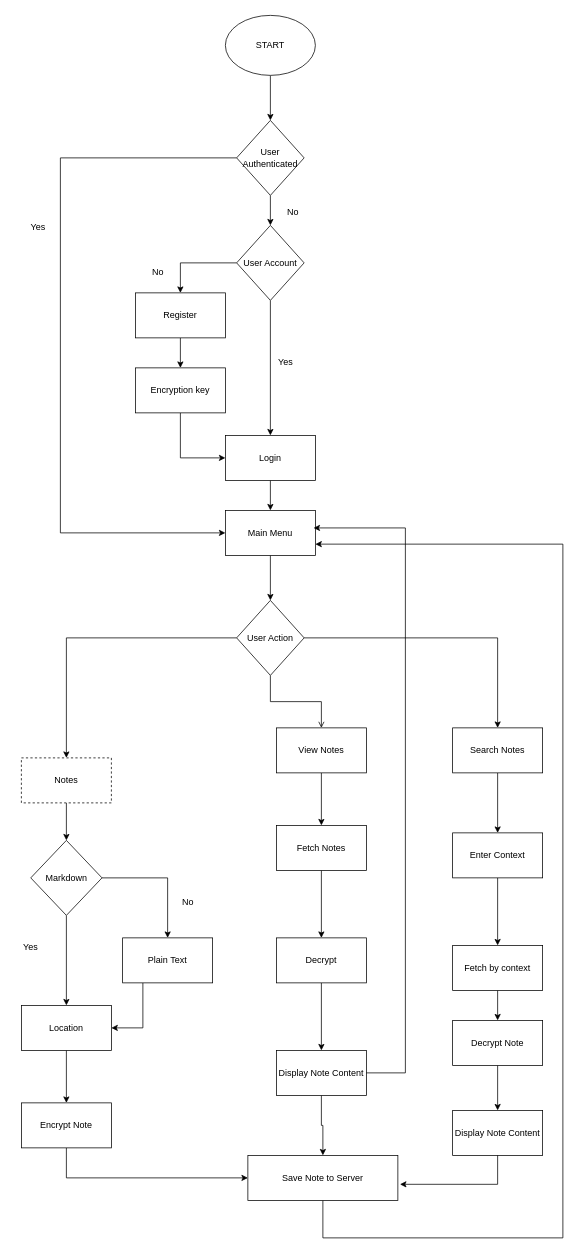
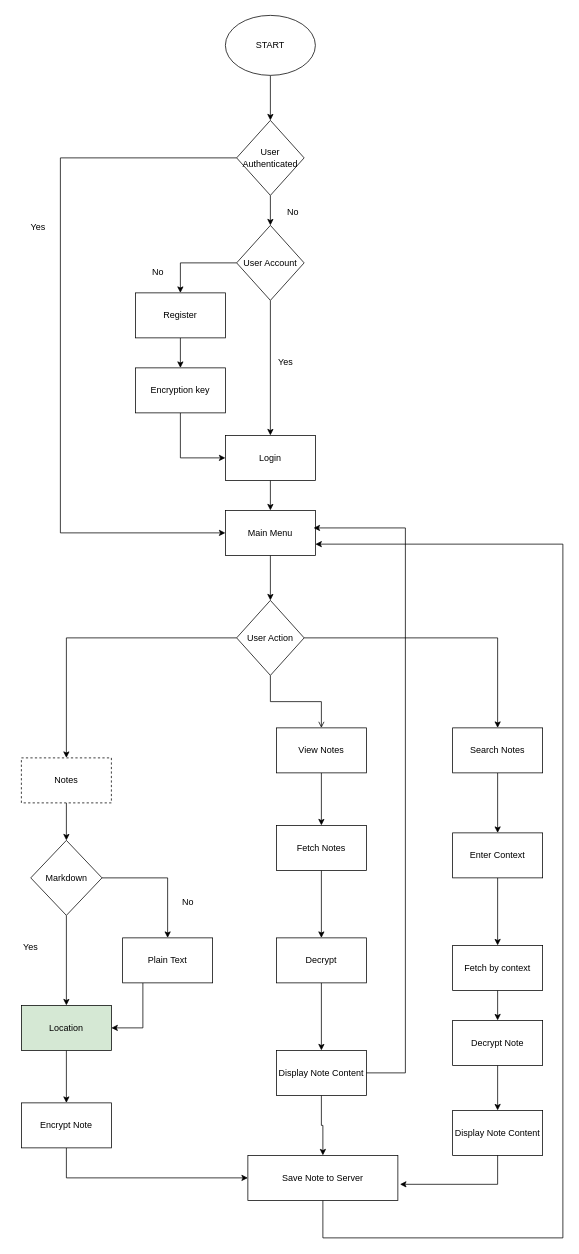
node "Location": fillcolor #ffffff -> #d5e8d4
